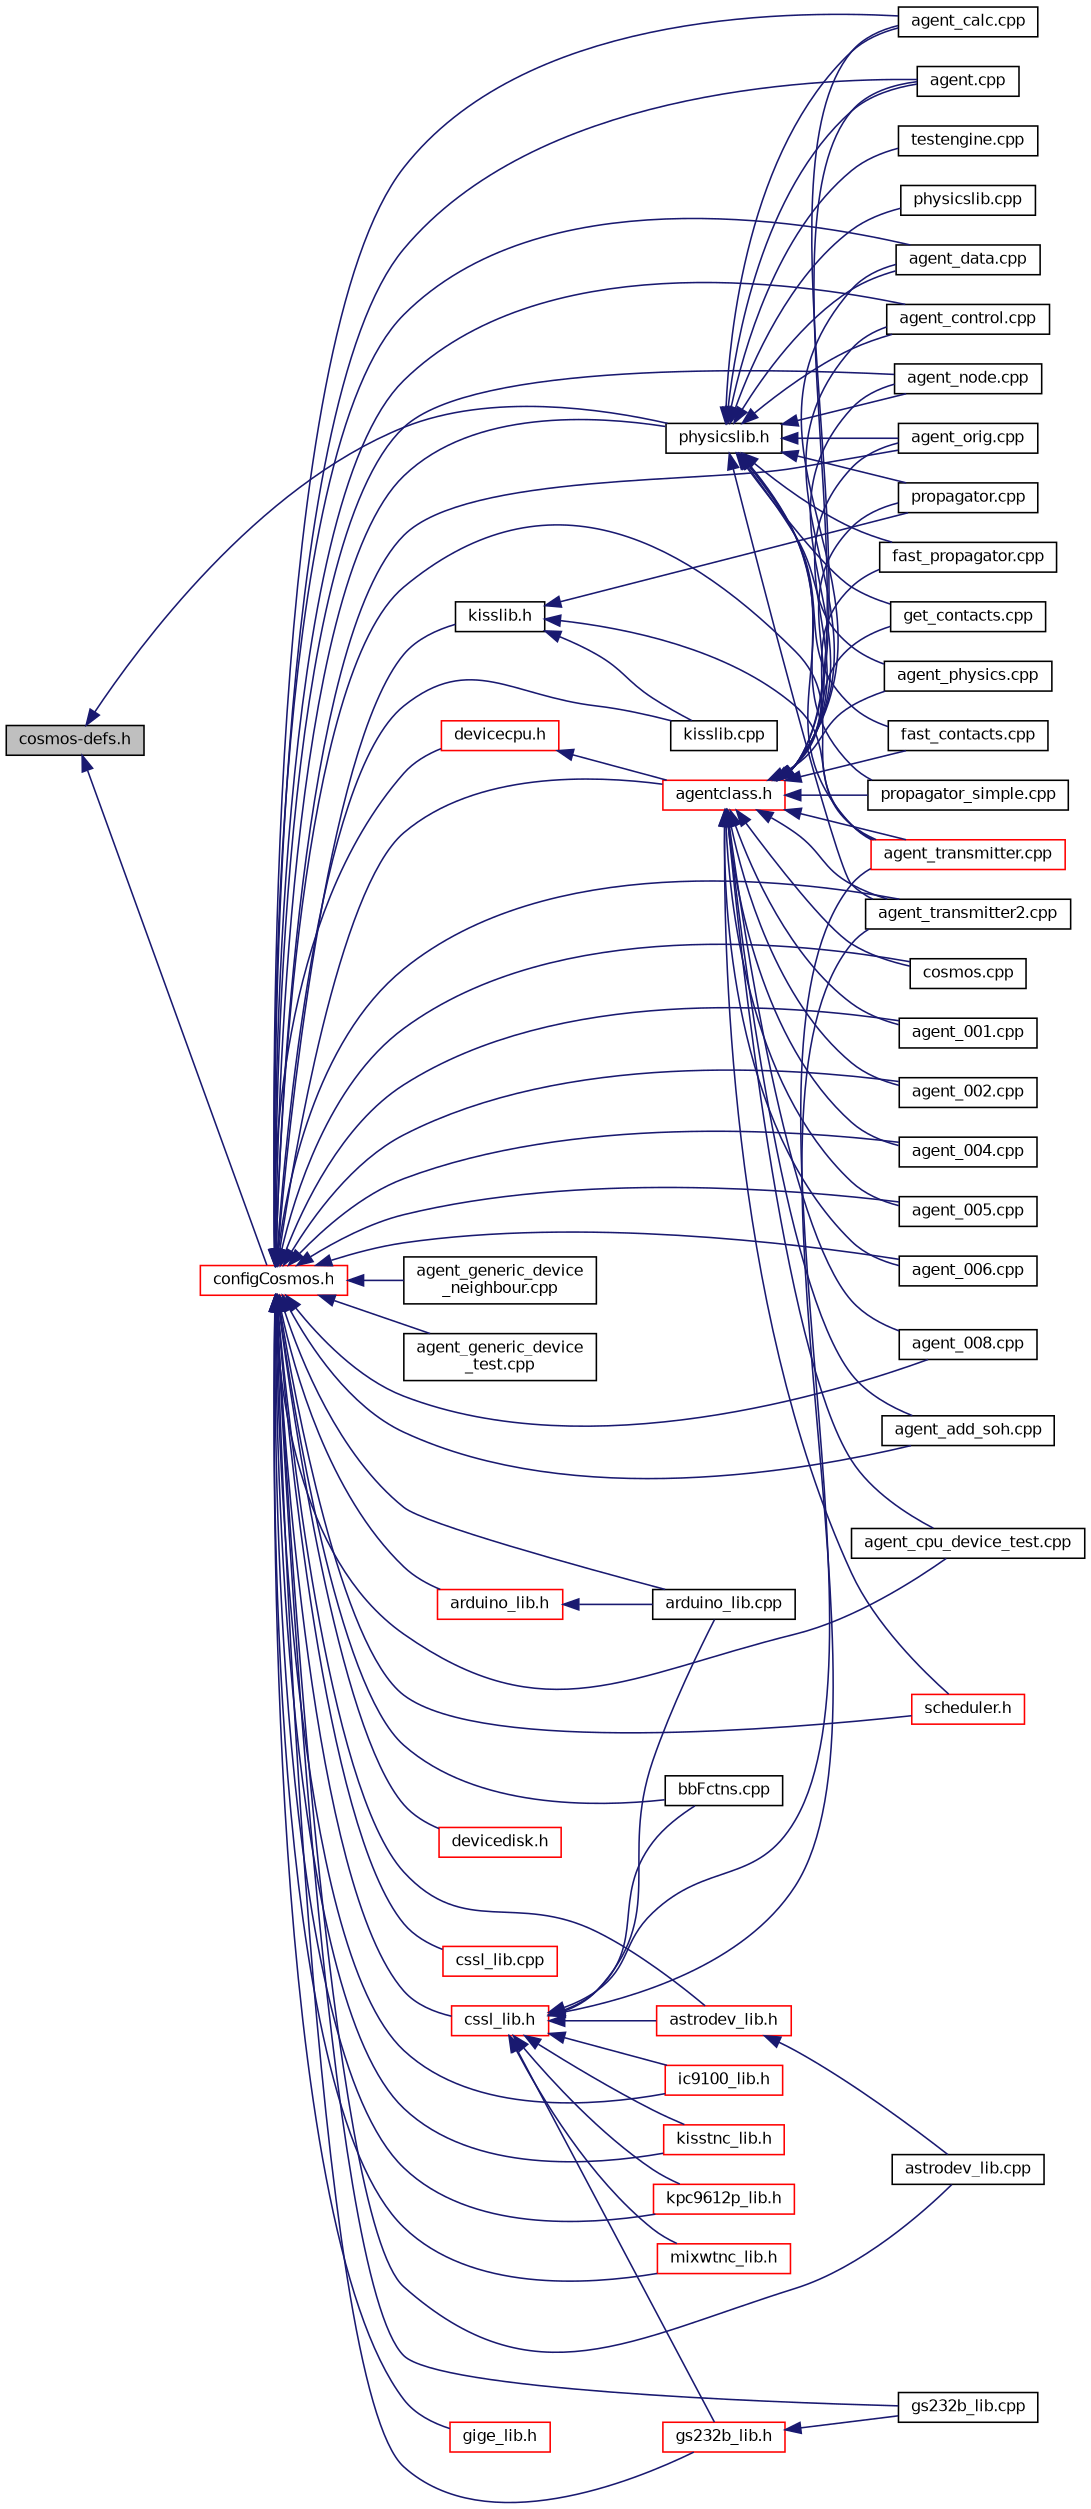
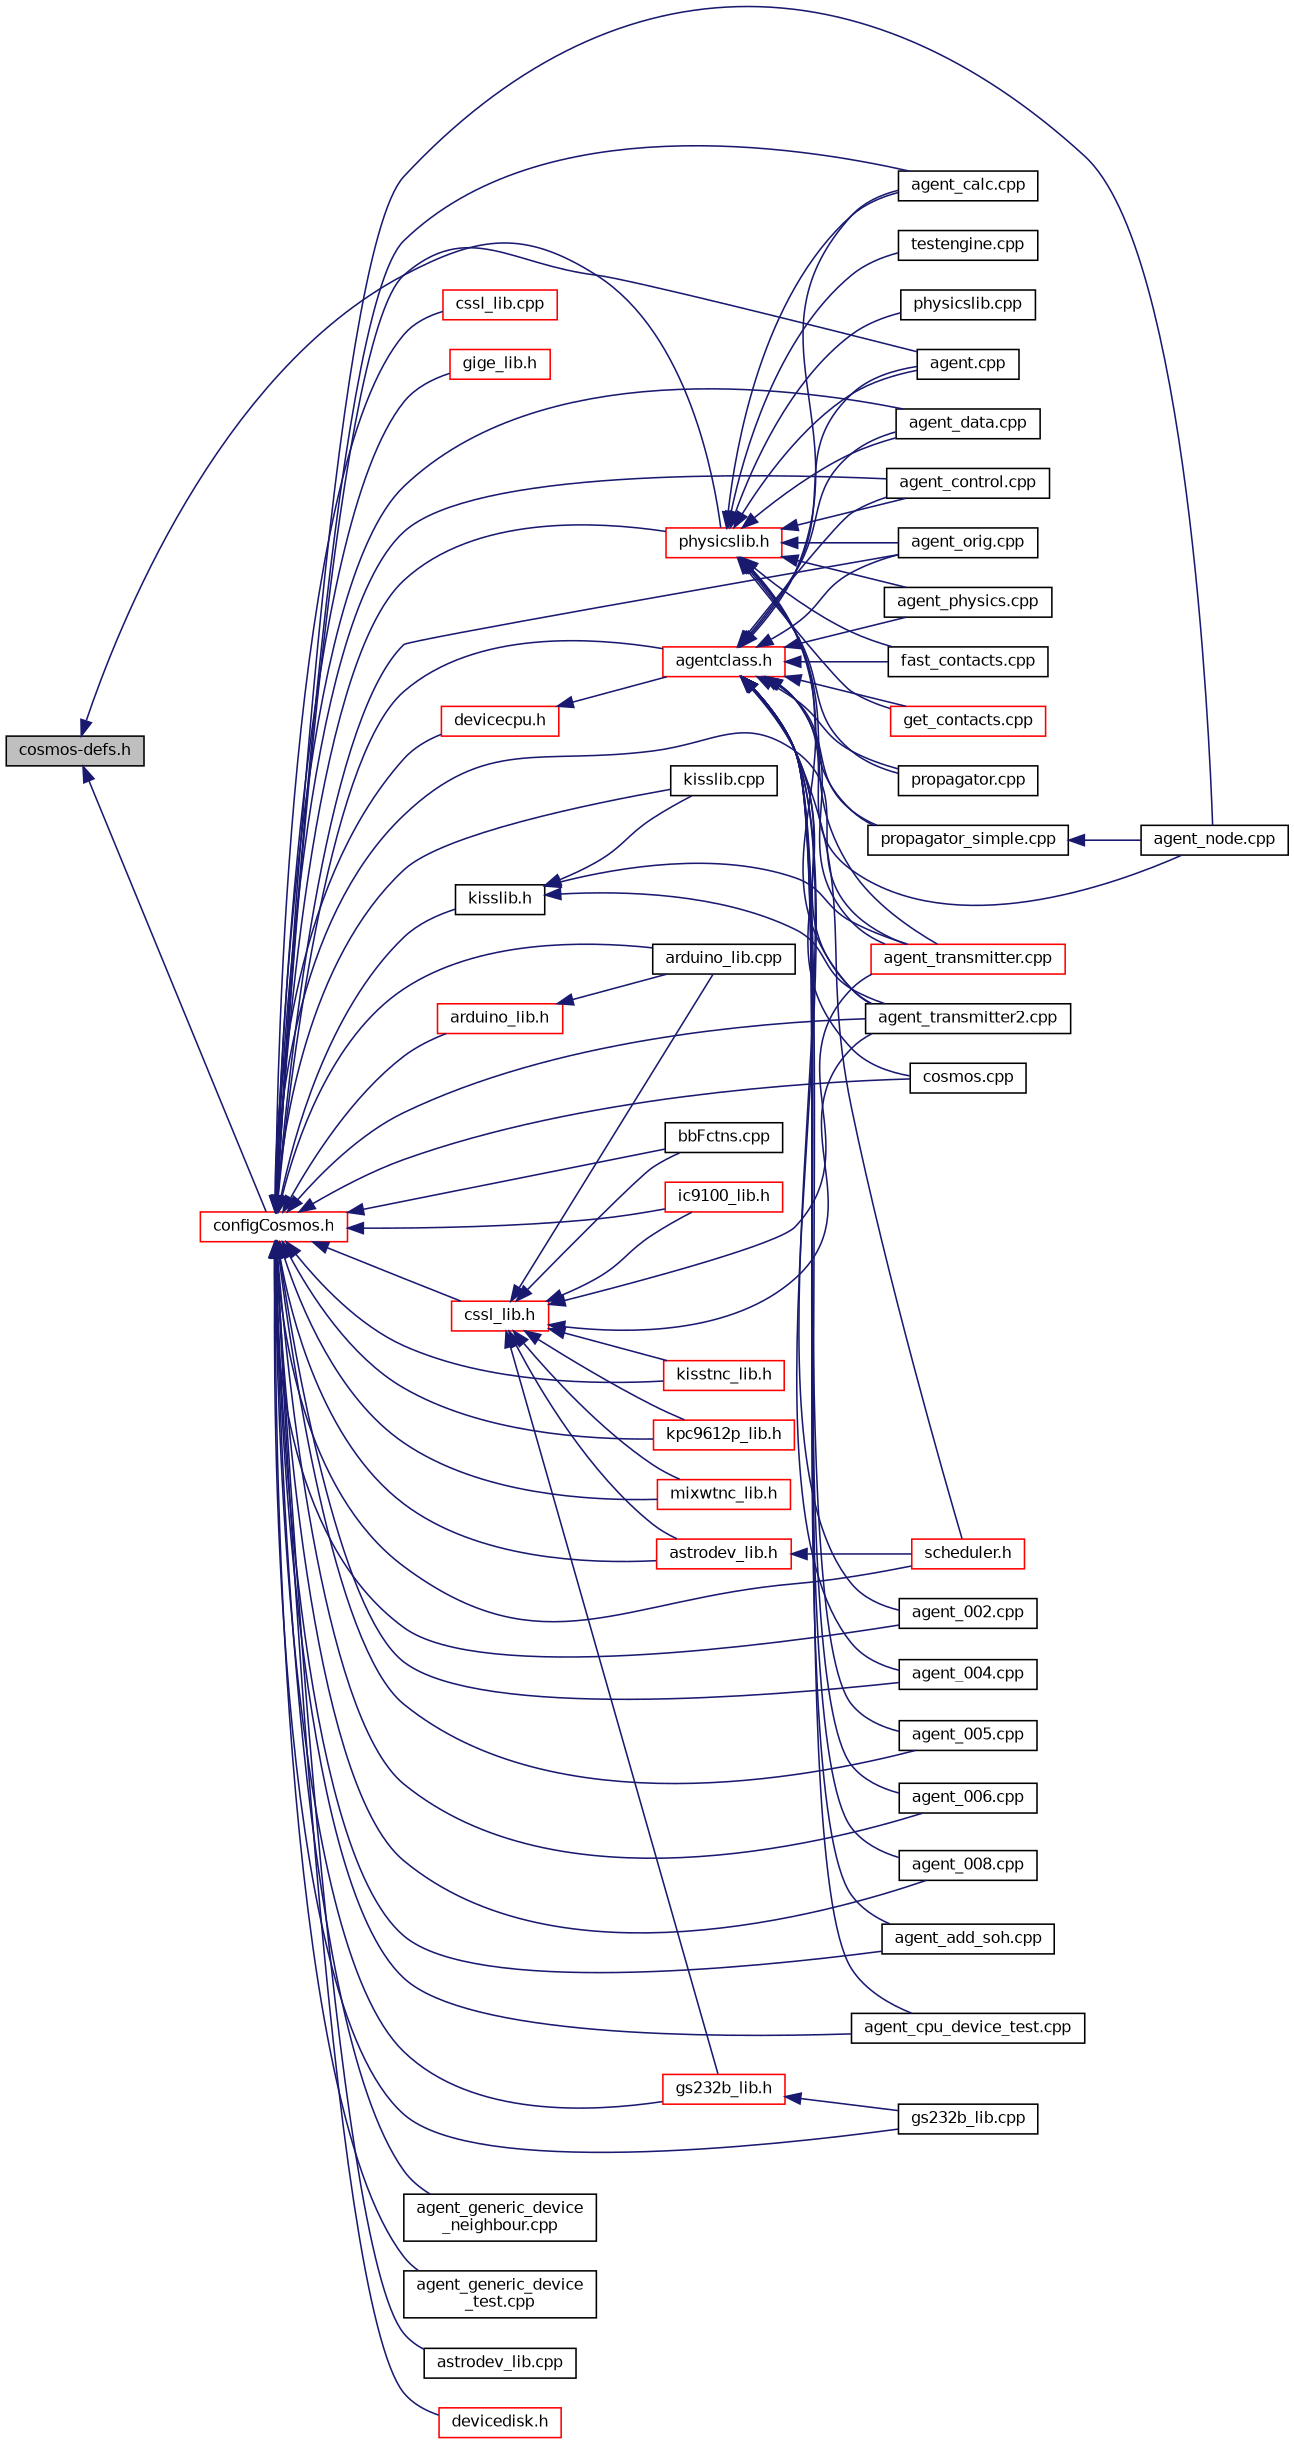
edge "agent_node.cpp" -> "physicslib.h": now "agent_node.cpp" -> "propagator_simple.cpp"
node "physicslib.h": color black -> red
edge "propagator.cpp" -> "kisslib.h": now "agent_transmitter2.cpp" -> "kisslib.h"
node "fast_propagator.cpp": removed
node "get_contacts.cpp": color black -> red
node "agent_001.cpp": removed
edge "astrodev_lib.cpp" -> "astrodev_lib.h": now "scheduler.h" -> "astrodev_lib.h"
